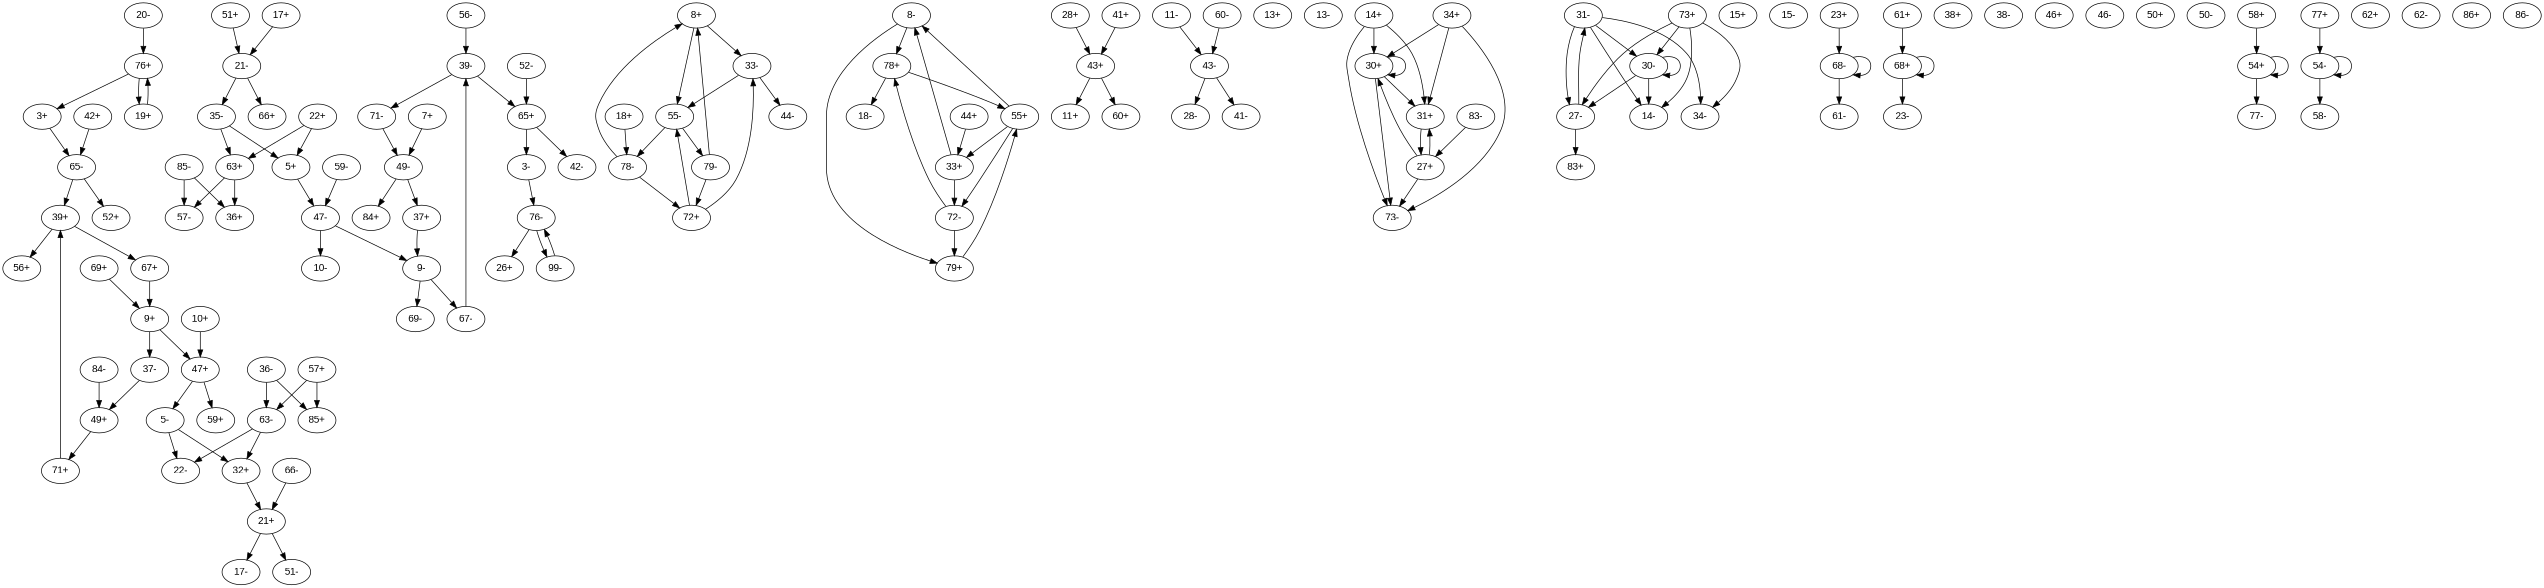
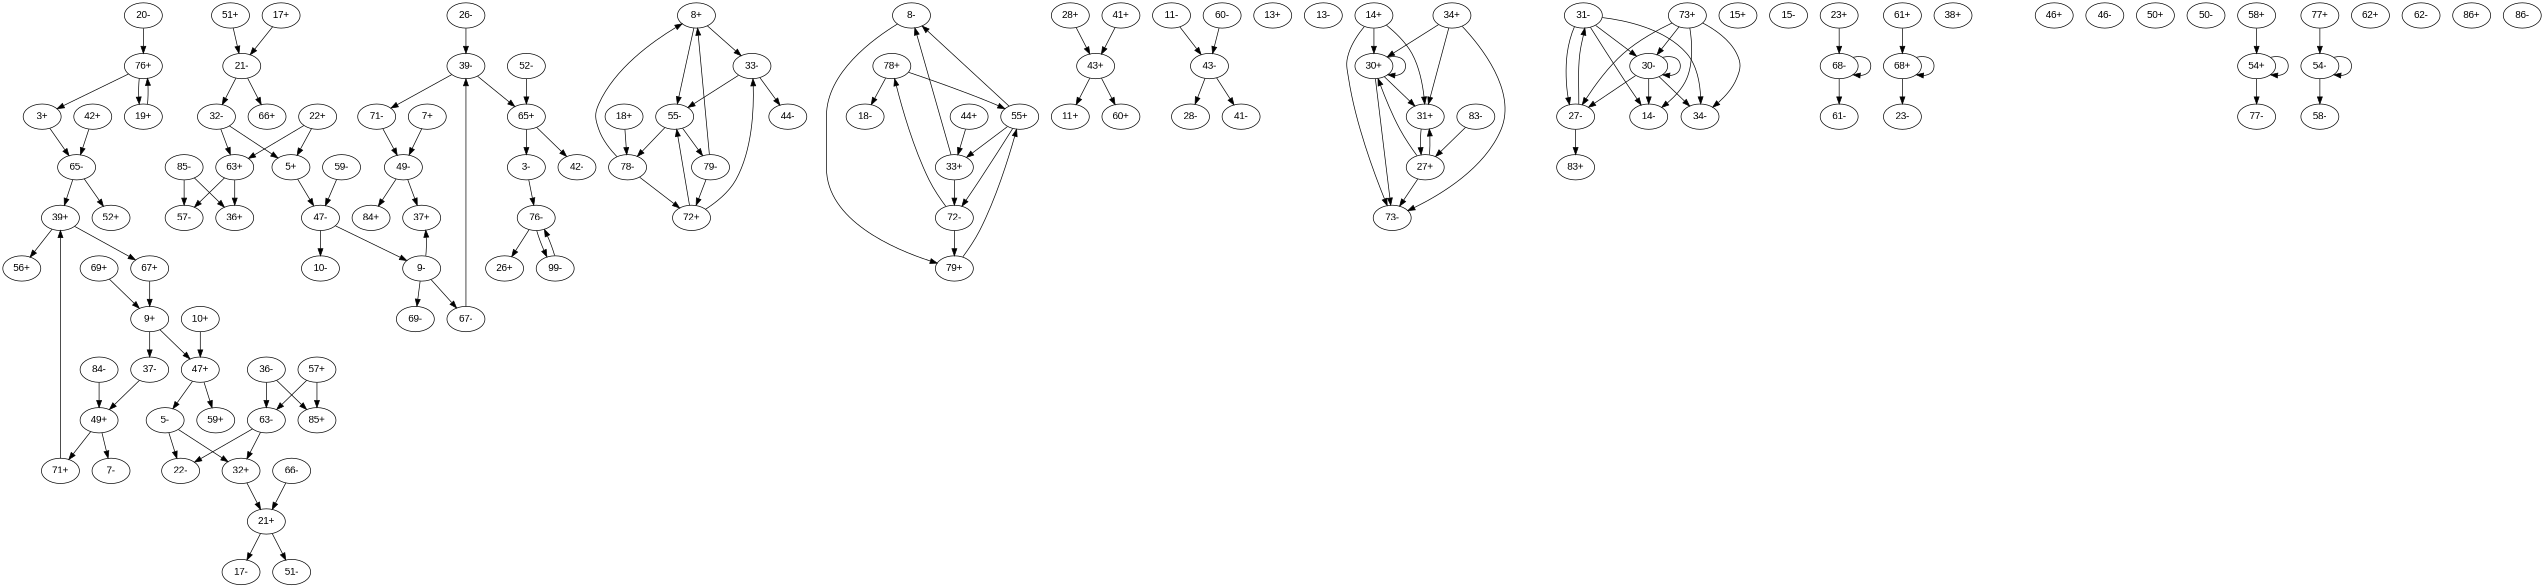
node "56-": label "56-" -> "26-"
node "38-": removed
edge "8-" -> "78+": removed
edge "30-" -> "34-": added
node "35-": label "35-" -> "32-"
edge "37+" -> "9-": reversed
node "7-": added
